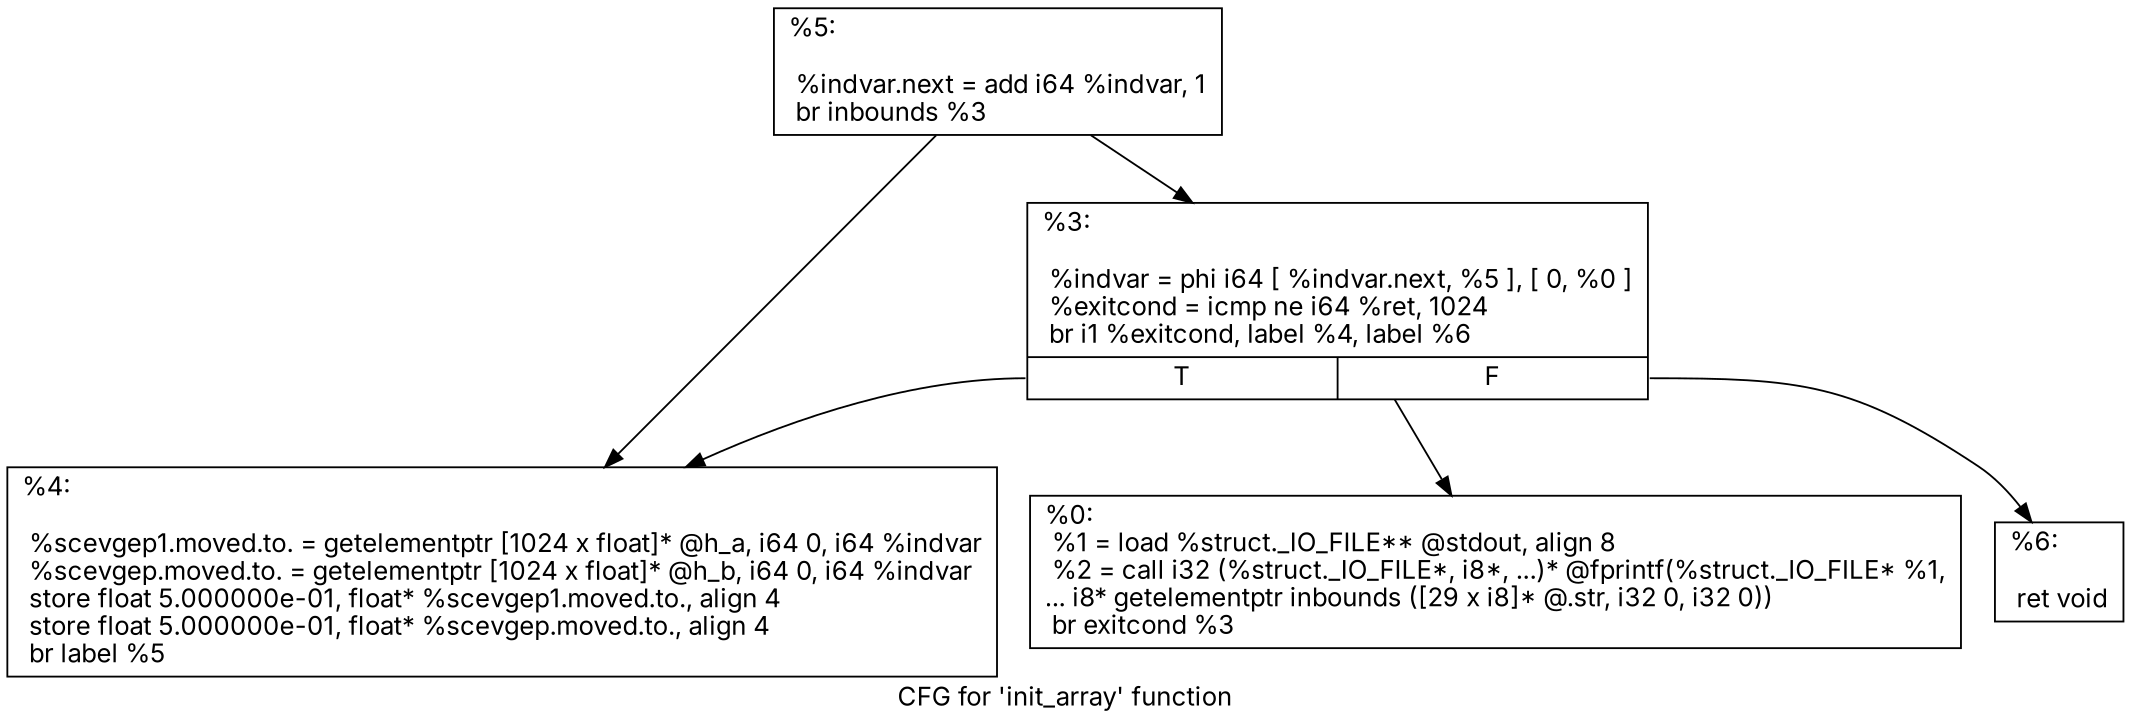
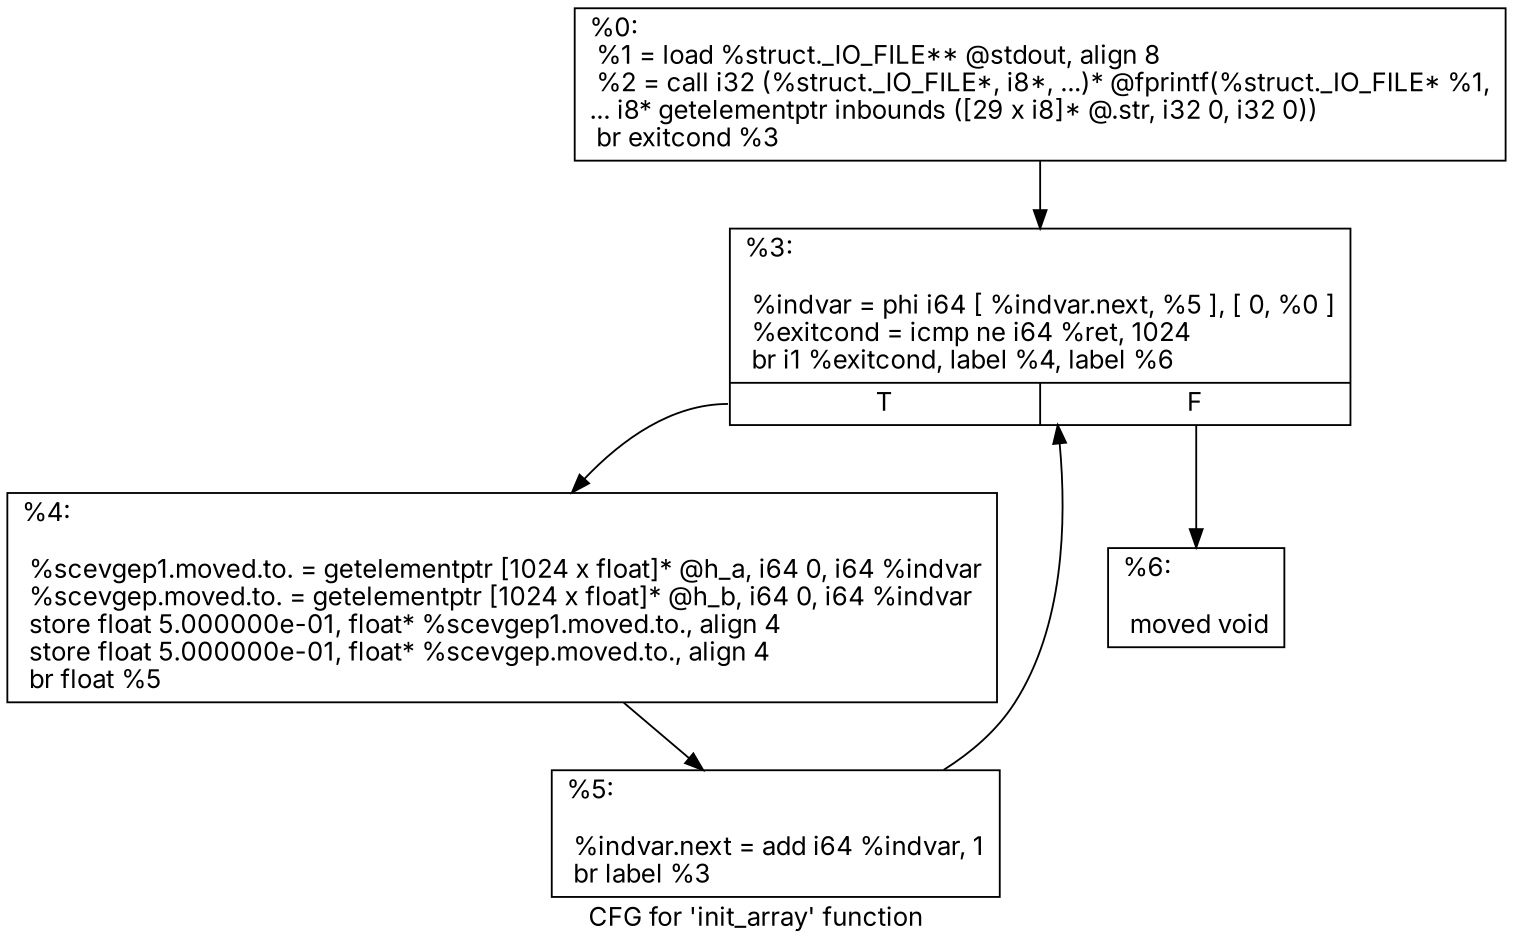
node "%5:": text "br inbounds %3" -> "br label %3"
edge "%5:" -> "%4:": reversed
edge "%3:" -> "%0:": reversed
node "%6:": text "ret void" -> "moved void"
node "%4:": text "br label %5" -> "br float %5"
